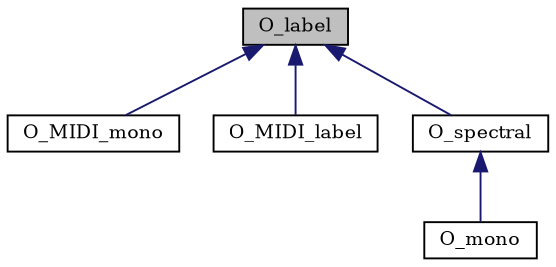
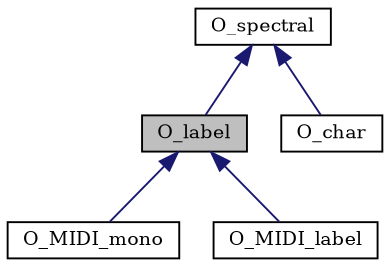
edge "O_spectral" -> "O_label": reversed
node "O_mono": label "O_mono" -> "O_char"
